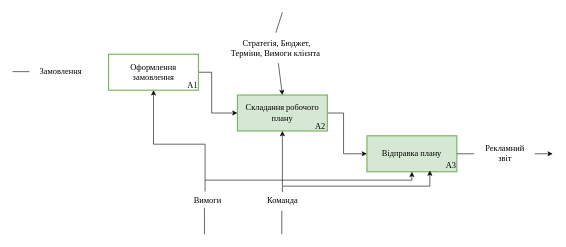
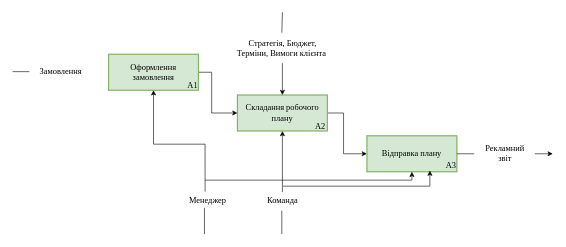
node "Стратегія, Бюджет, Терміни, Вимоги клієнта": moved (276, 48) -> (282, 48)
node "Оформлення замовлення": fillcolor #ffffff -> #d5e8d4
node "Вимоги": label "Вимоги" -> "Менеджер"
